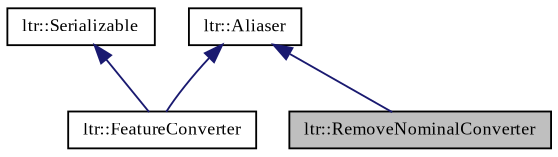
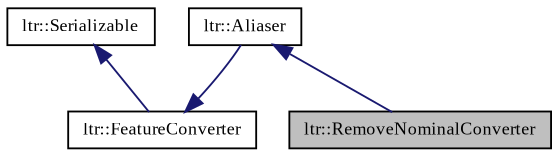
edge "ltr::FeatureConverter" -> "ltr::Aliaser": reversed
